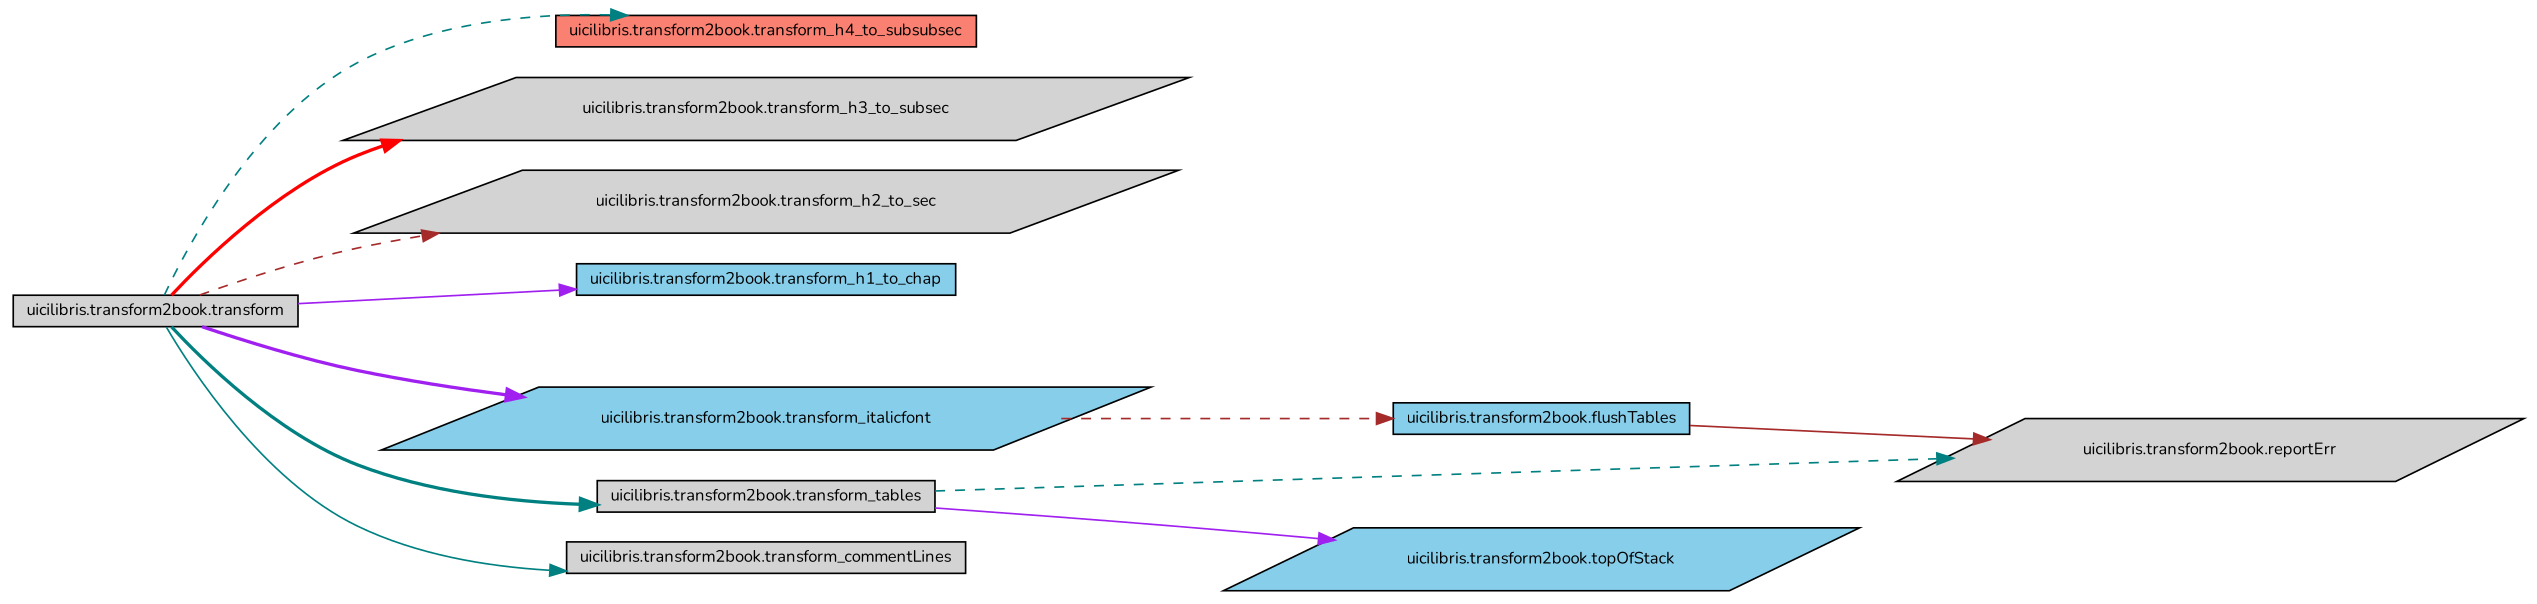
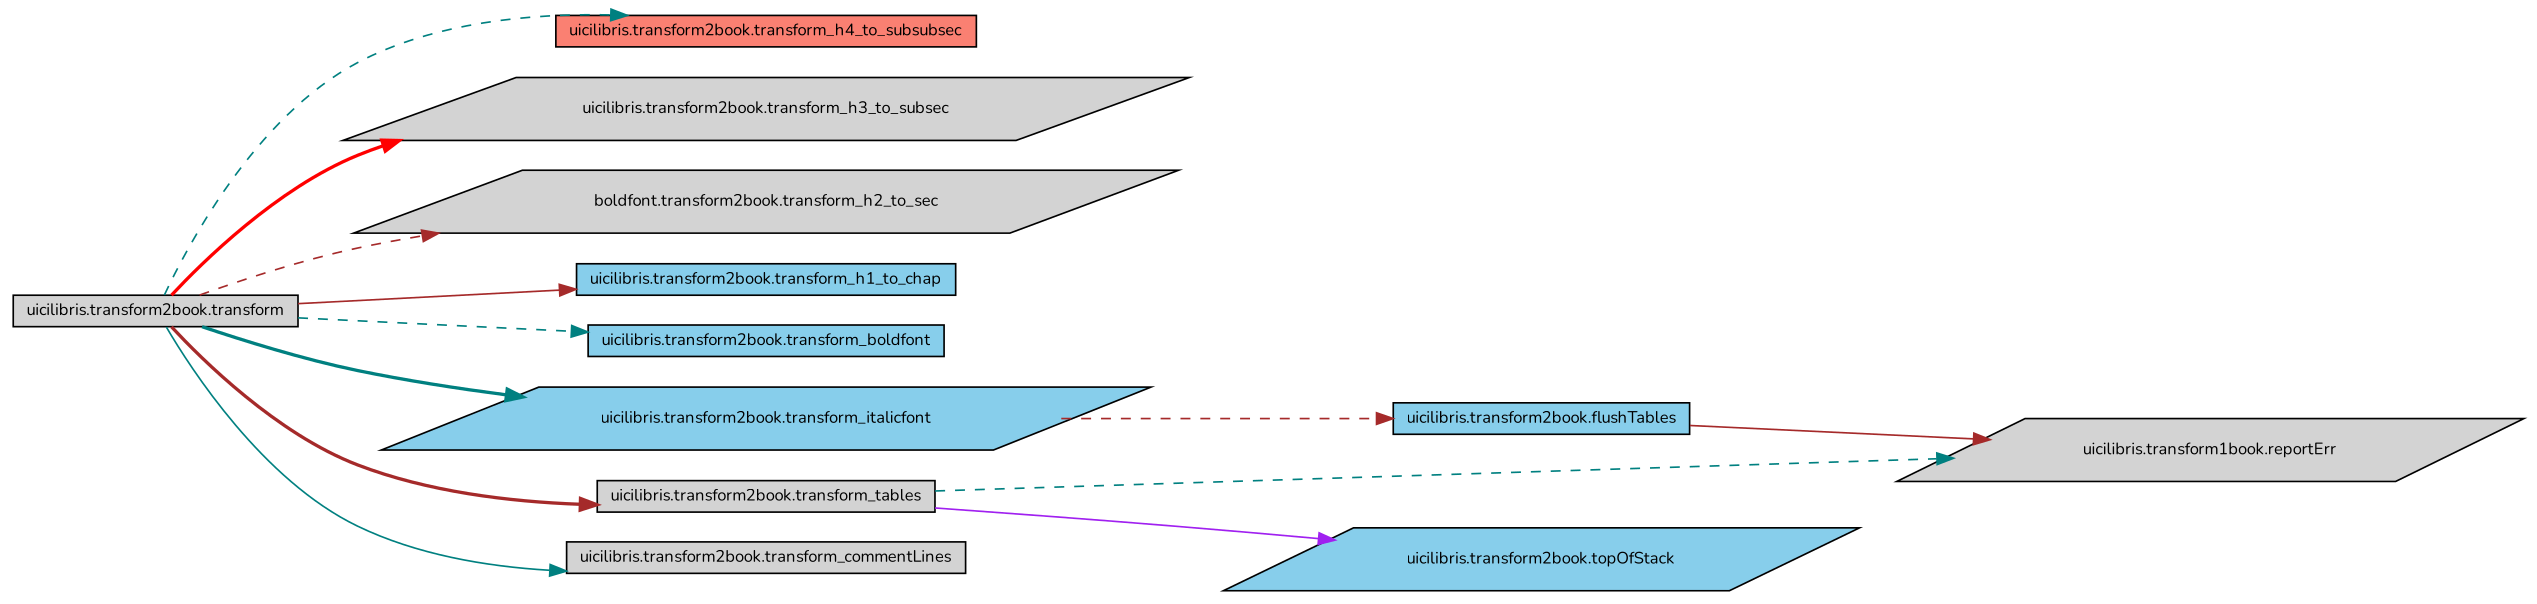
node "uicilibris.transform2book.transform_h2_to_sec": label "uicilibris.transform2book.transform_h2_to_sec" -> "boldfont.transform2book.transform_h2_to_sec"
edge "uicilibris.transform2book.transform" -> "uicilibris.transform2book.transform_h1_to_chap": color purple -> brown
node "uicilibris.transform2book.transform_boldfont": added
edge "uicilibris.transform2book.transform" -> "uicilibris.transform2book.transform_italicfont": color purple -> teal
node "uicilibris.transform2book.reportErr": label "uicilibris.transform2book.reportErr" -> "uicilibris.transform1book.reportErr"
edge "uicilibris.transform2book.transform" -> "uicilibris.transform2book.transform_tables": color teal -> brown
